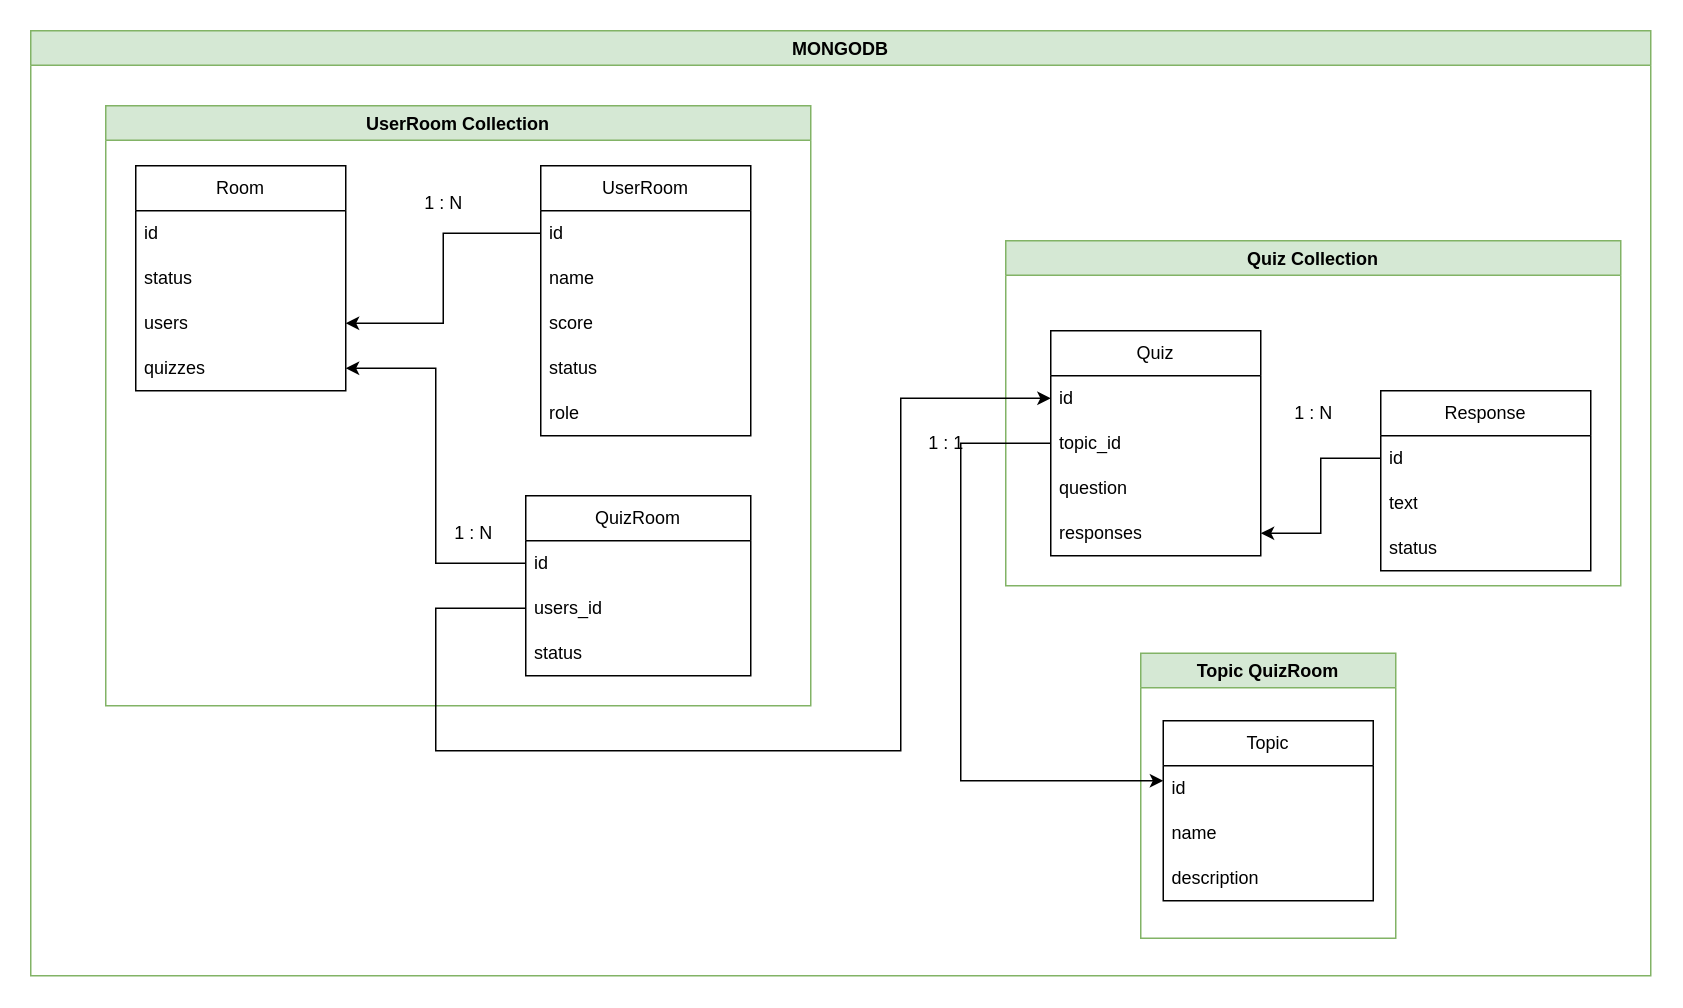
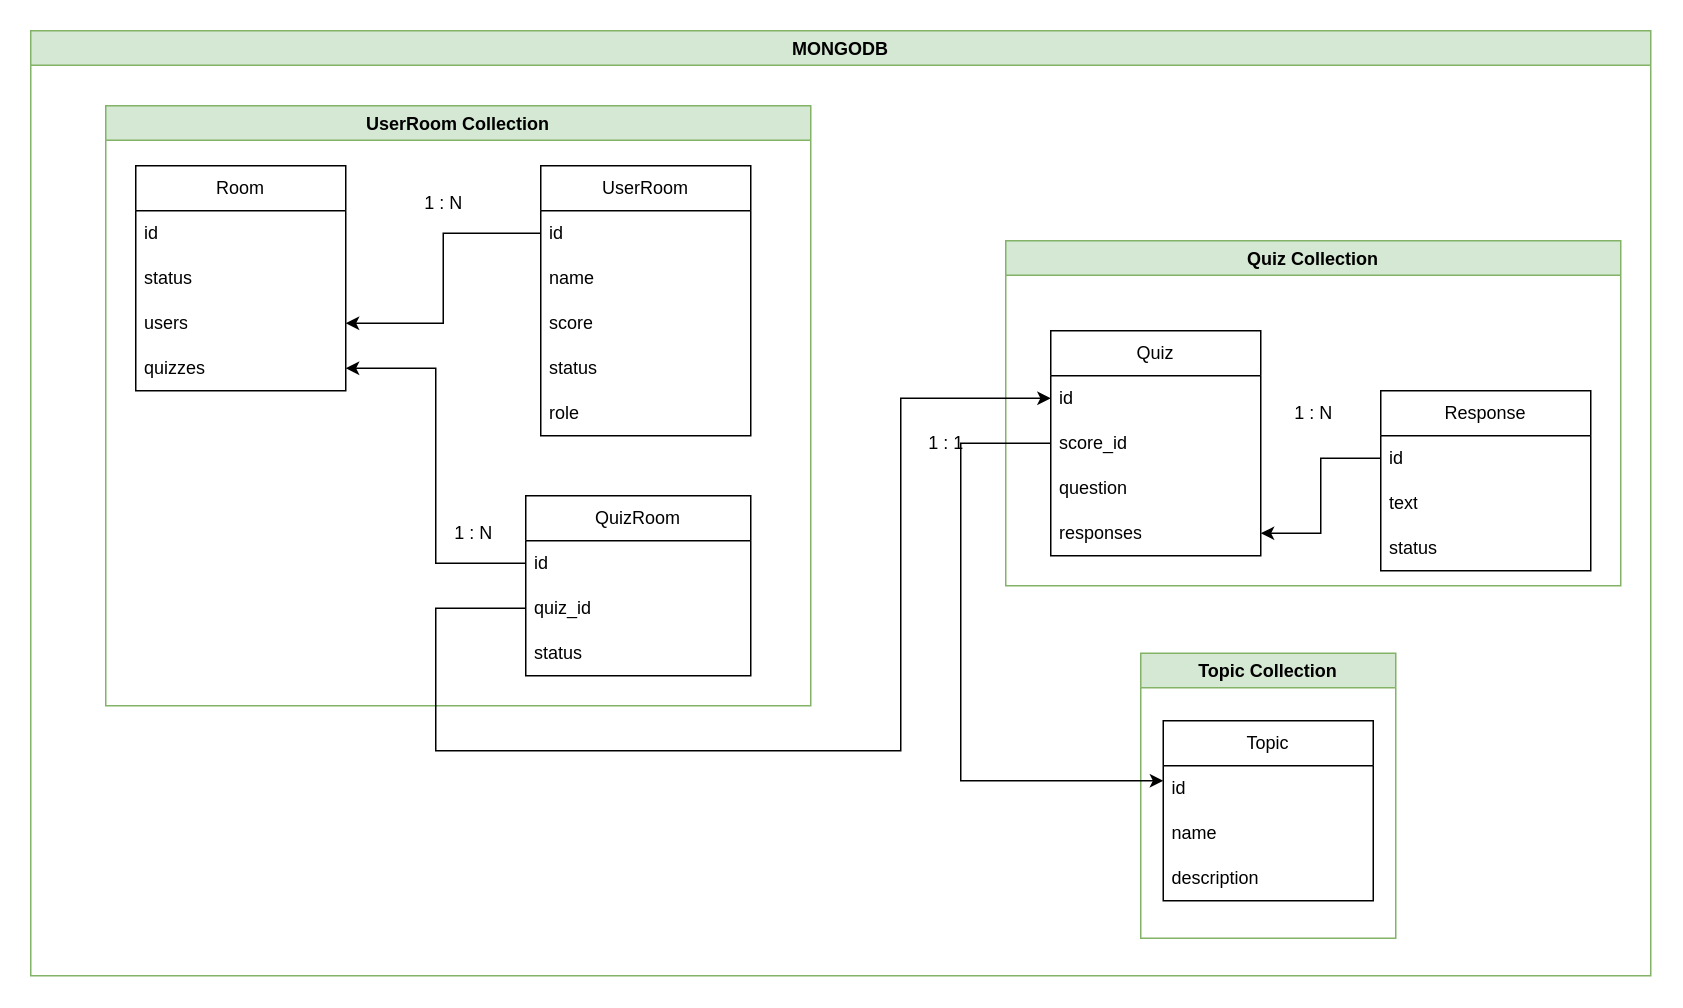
node "topic_id": label "topic_id" -> "score_id"
node "users_id": label "users_id" -> "quiz_id"
node "Topic QuizRoom": label "Topic QuizRoom" -> "Topic Collection"
